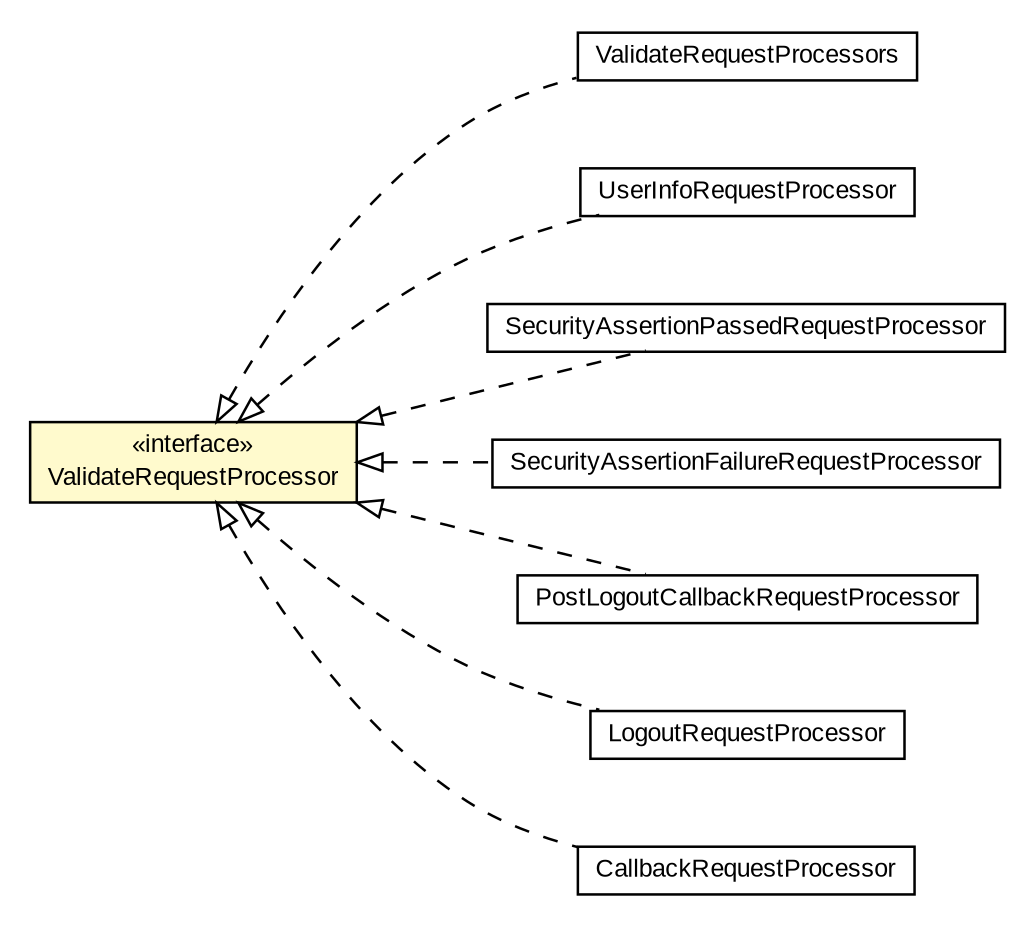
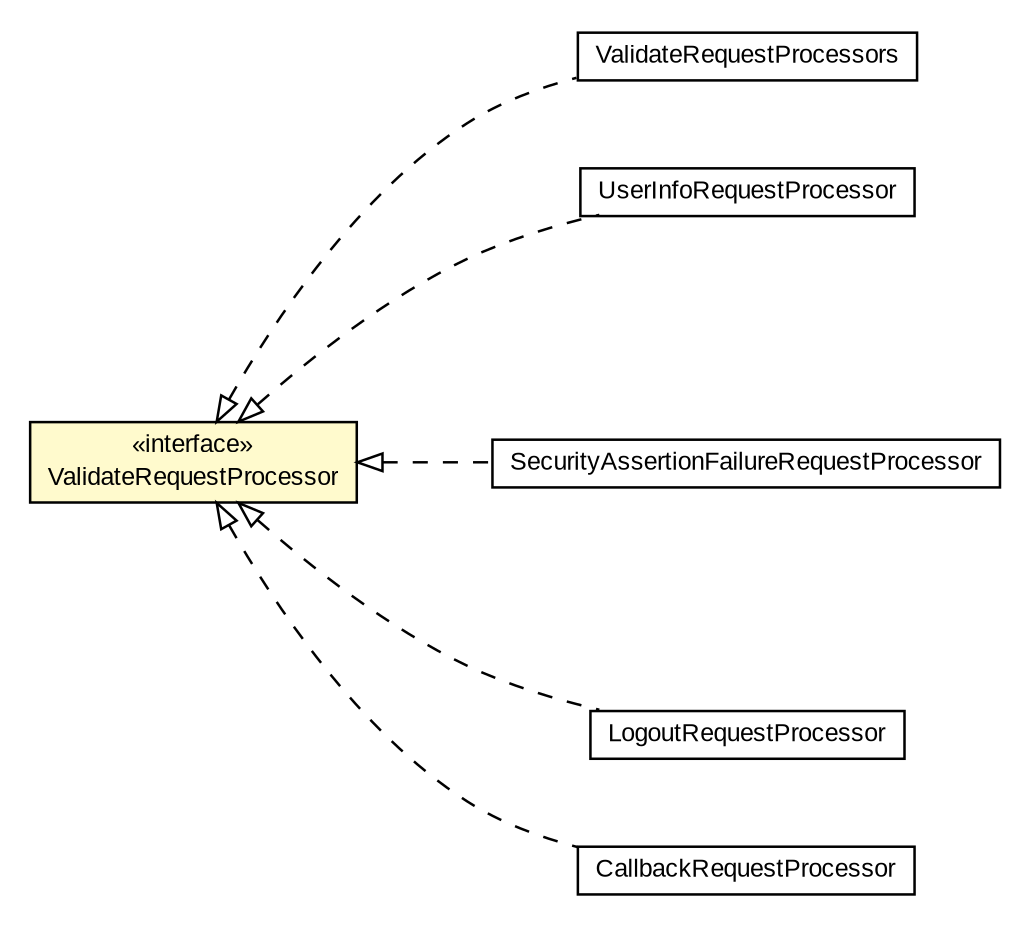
node "SecurityAssertionPassedRequestProcessor": removed
node "PostLogoutCallbackRequestProcessor": removed
